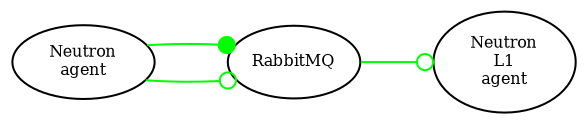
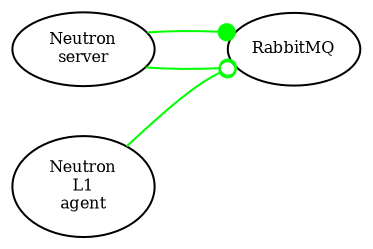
node "Neutron agent": label "Neutron agent" -> "Neutron server"
edge "RabbitMQ" -> "Neutron L1 agent": reversed
